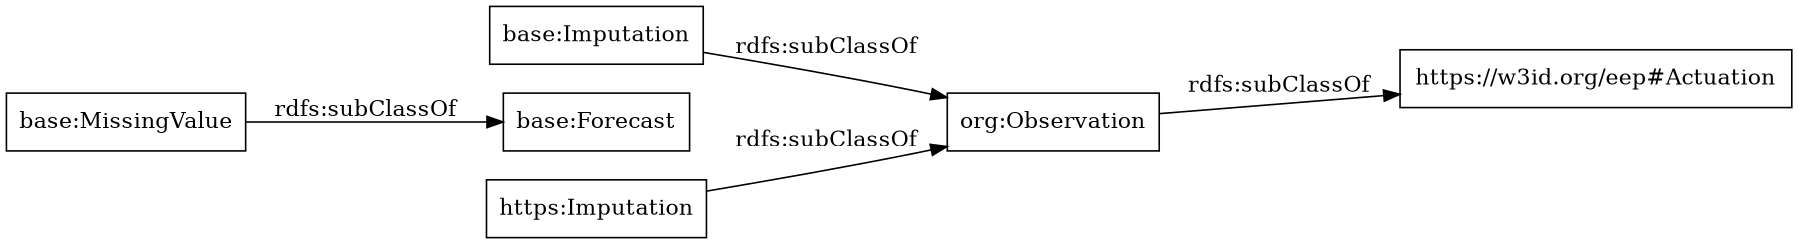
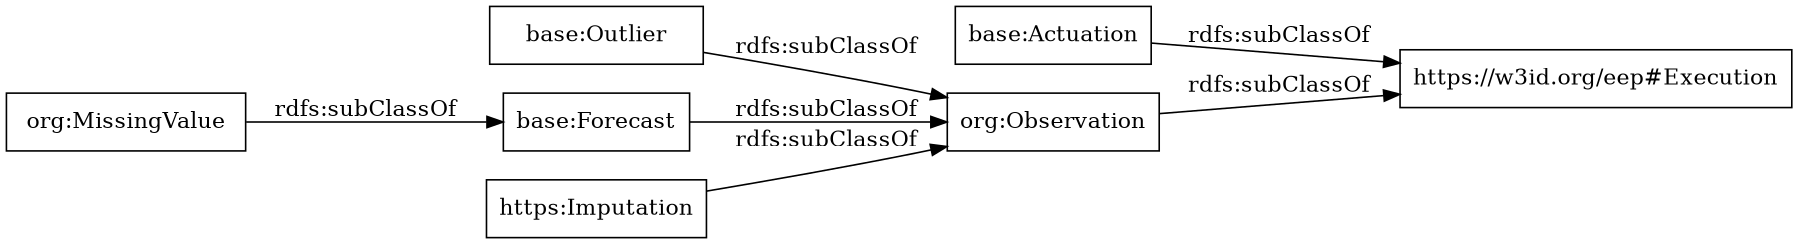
node "base:Imputation": label "base:Imputation" -> "base:Outlier"
node "base:Actuation": added
node "https://w3id.org/eep#Actuation": label "https://w3id.org/eep#Actuation" -> "https://w3id.org/eep#Execution"
node "base:MissingValue": label "base:MissingValue" -> "org:MissingValue"
edge "base:Forecast" -> "org:Observation": added, label "rdfs:subClassOf"
